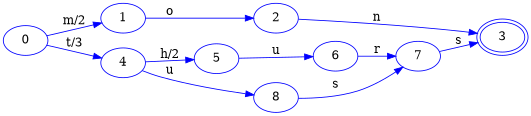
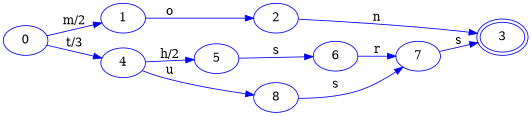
edge "5" -> "6": label "u" -> "s"
